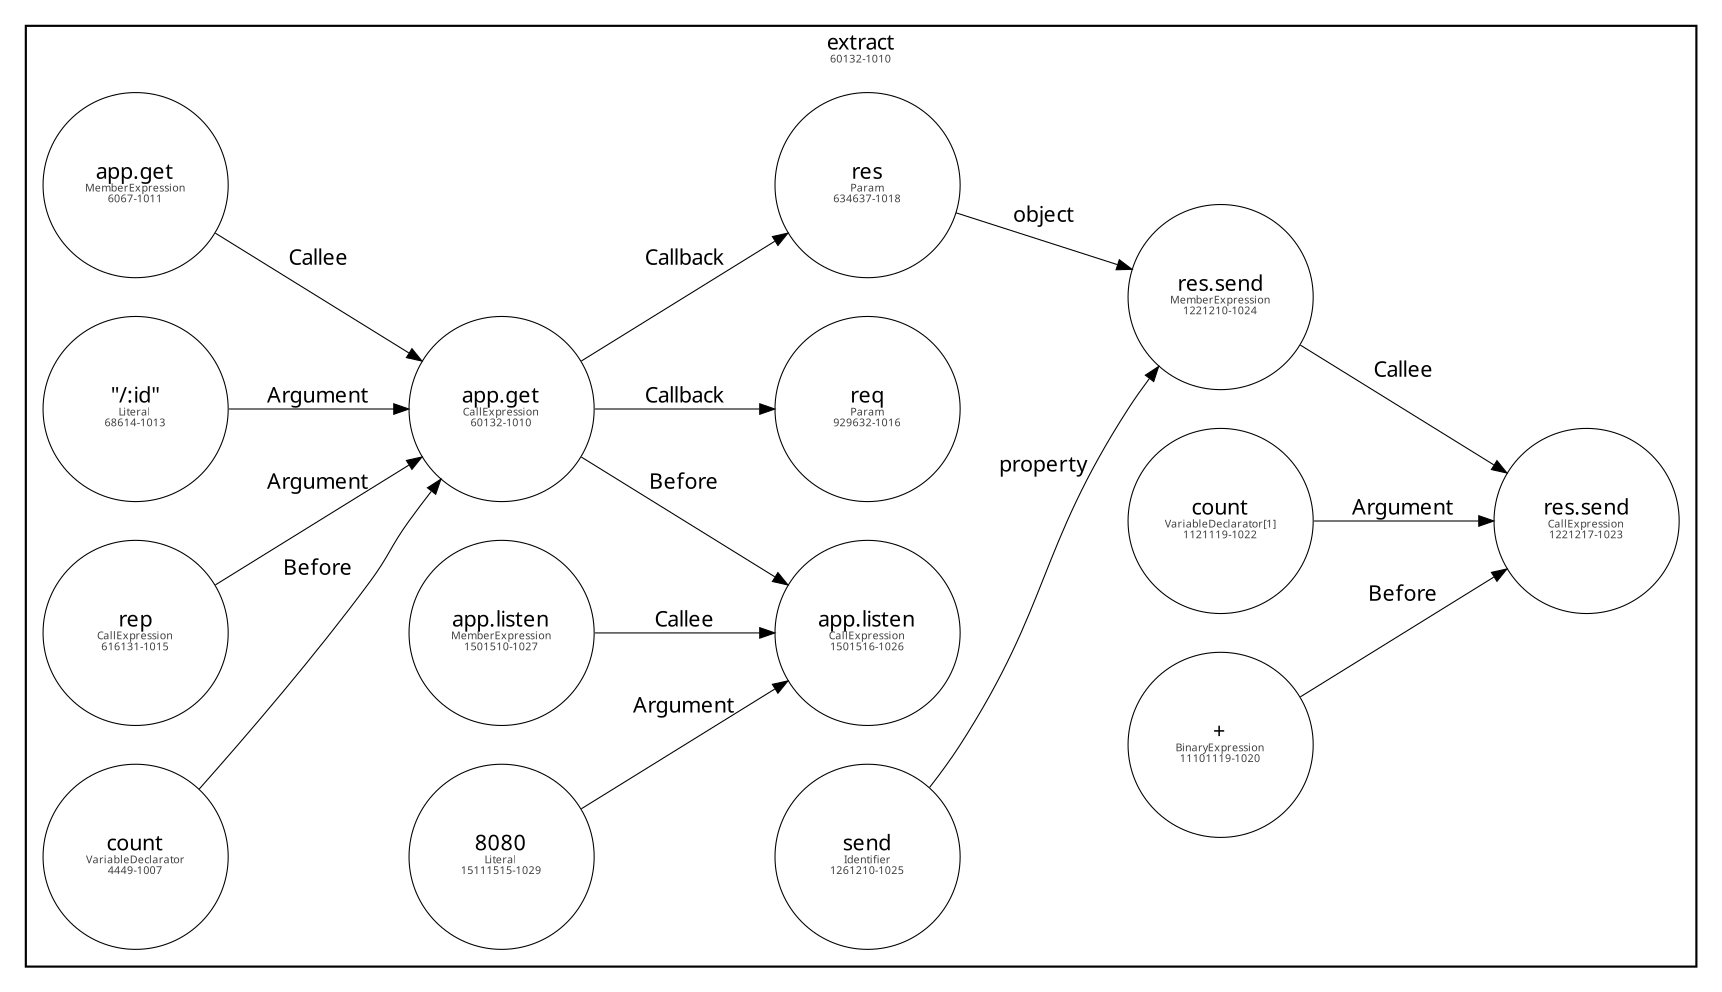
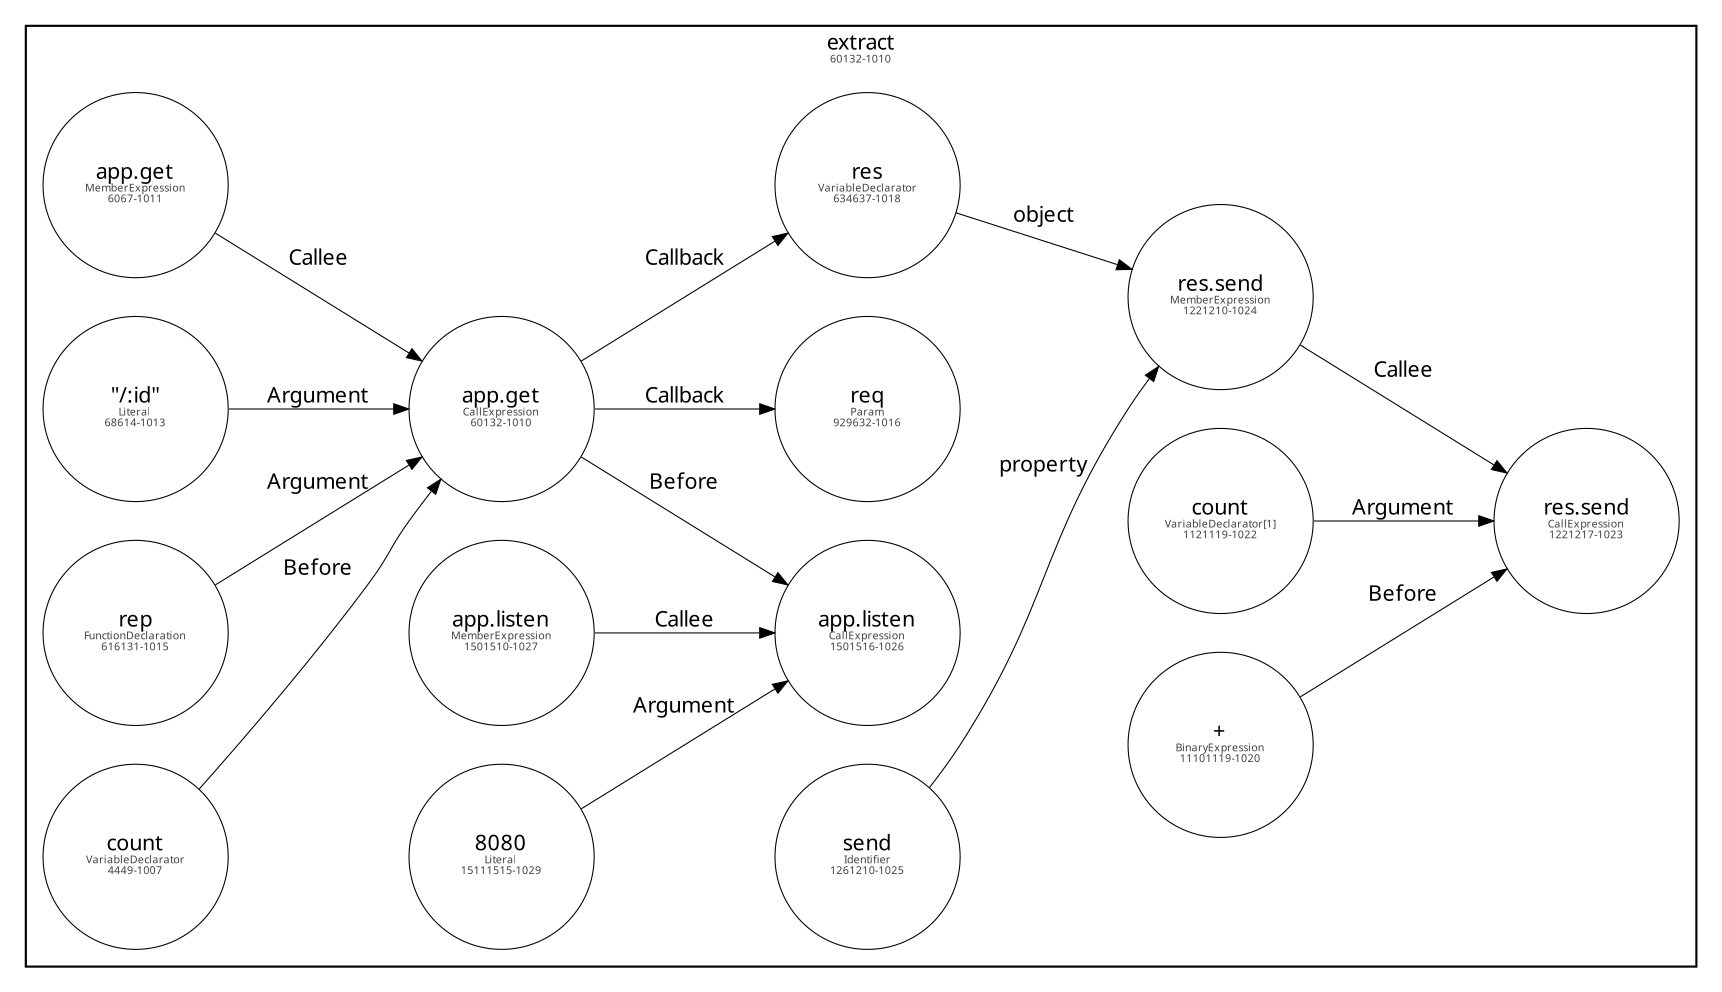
node "res": text "Param" -> "VariableDeclarator"
node "rep": text "CallExpression" -> "FunctionDeclaration"
